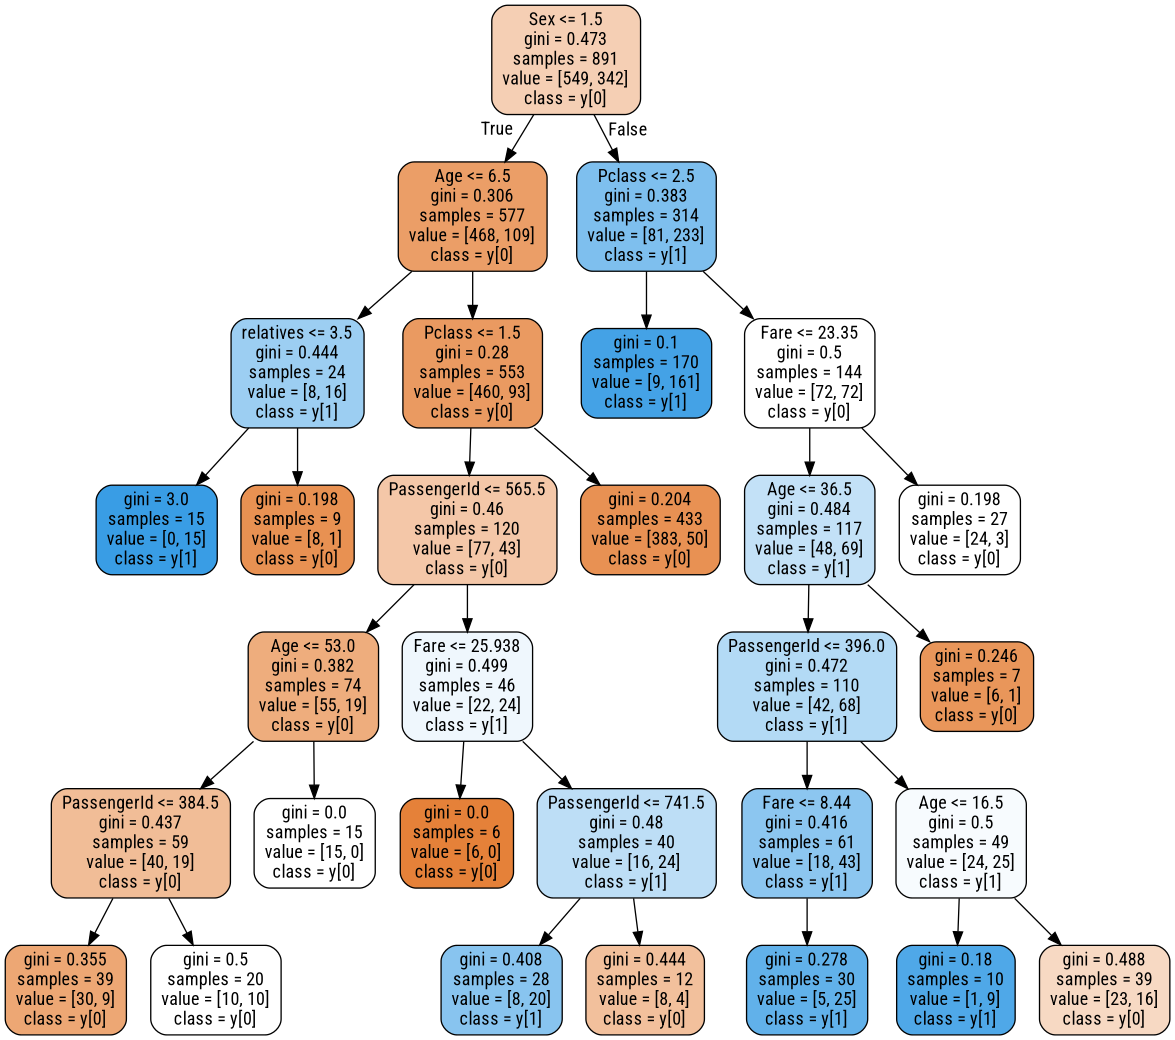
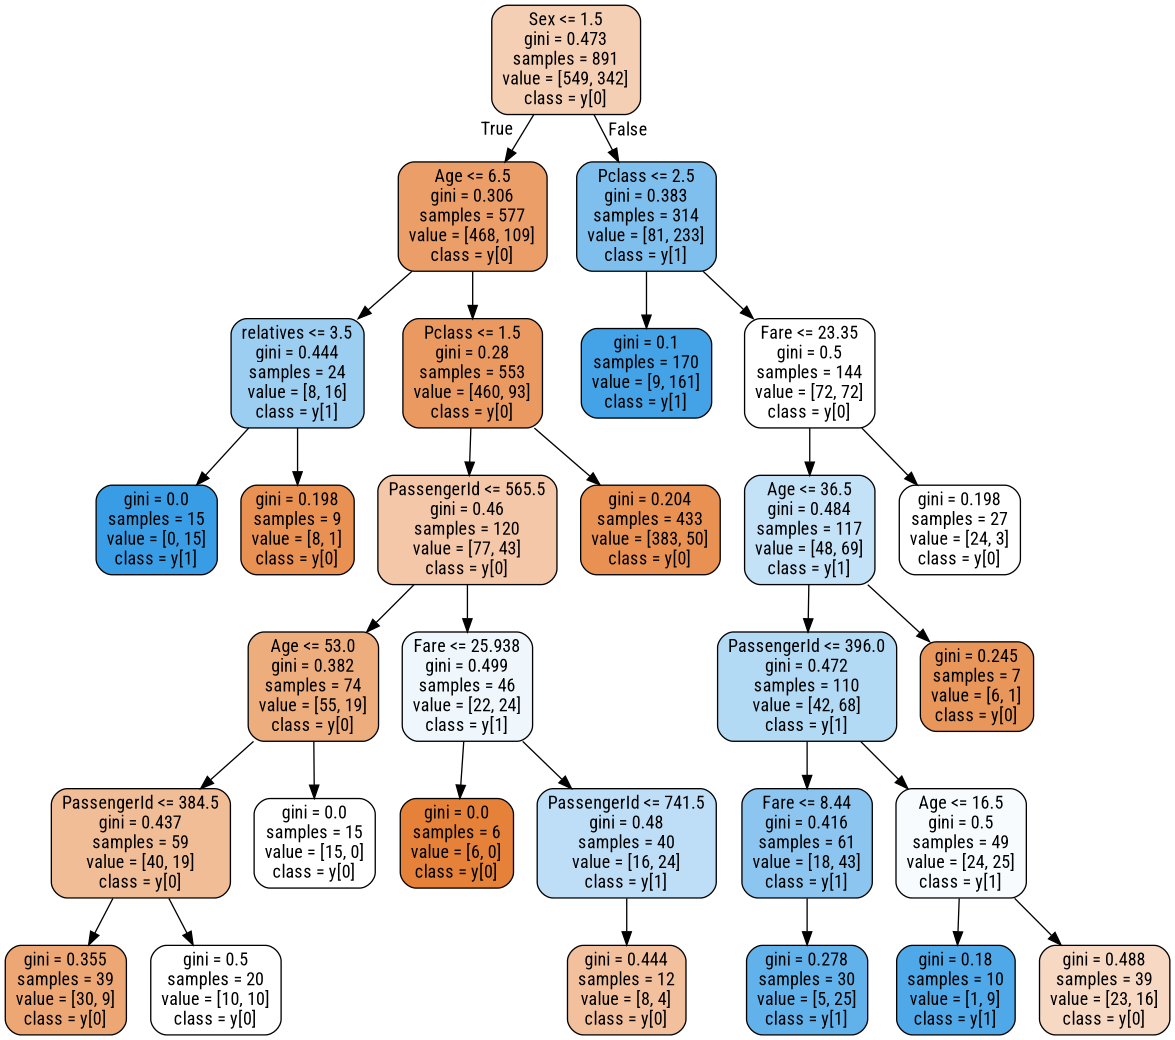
node "gini = 3.0 samples = 15 value = [0, 15] class = y[1]": label "gini = 3.0 samples = 15 value = [0, 15] class = y[1]" -> "gini = 0.0 samples = 15 value = [0, 15] class = y[1]"
node "gini = 0.246 samples = 7 value = [6, 1] class = y[0]": label "gini = 0.246 samples = 7 value = [6, 1] class = y[0]" -> "gini = 0.245 samples = 7 value = [6, 1] class = y[0]"
node "gini = 0.408 samples = 28 value = [8, 20] class = y[1]": removed
